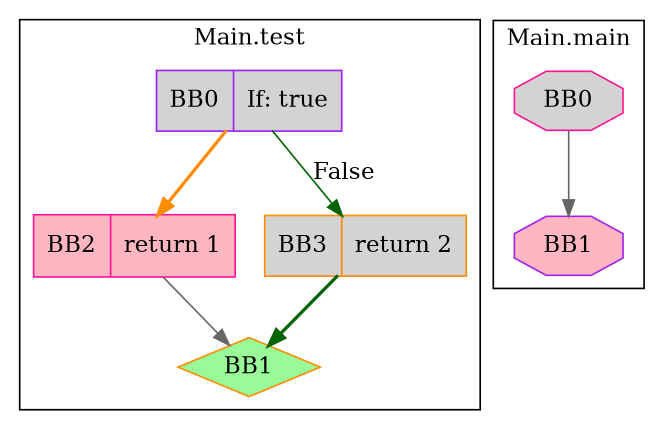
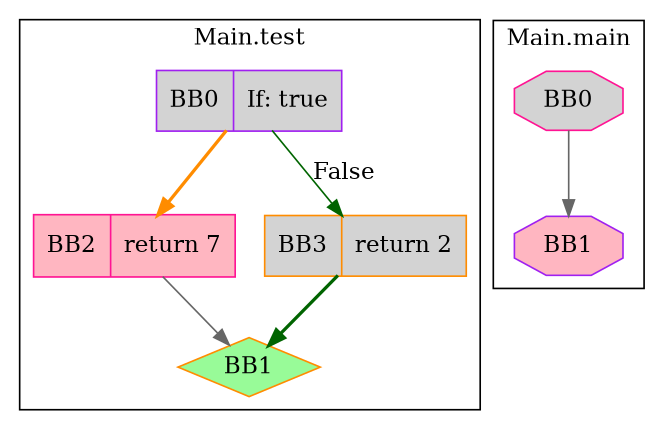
node "BB2": text "return 1" -> "return 7"
